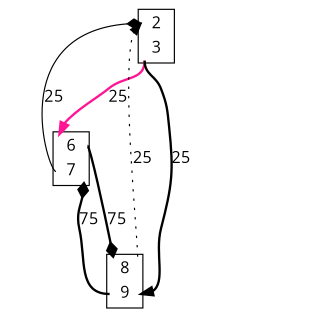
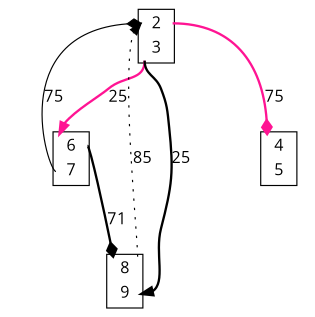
edge "6" -> "2": label "25" -> "75"
edge "8" -> "2": label "25" -> "85"
node "4": added
edge "6" -> "8": label "75" -> "71"
edge "8" -> "6": removed, label "75"
